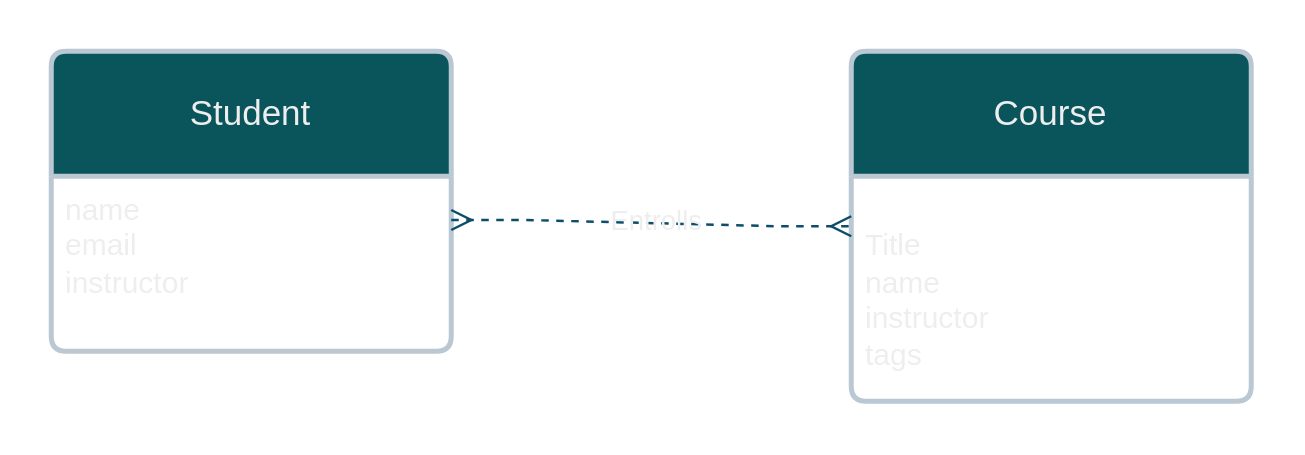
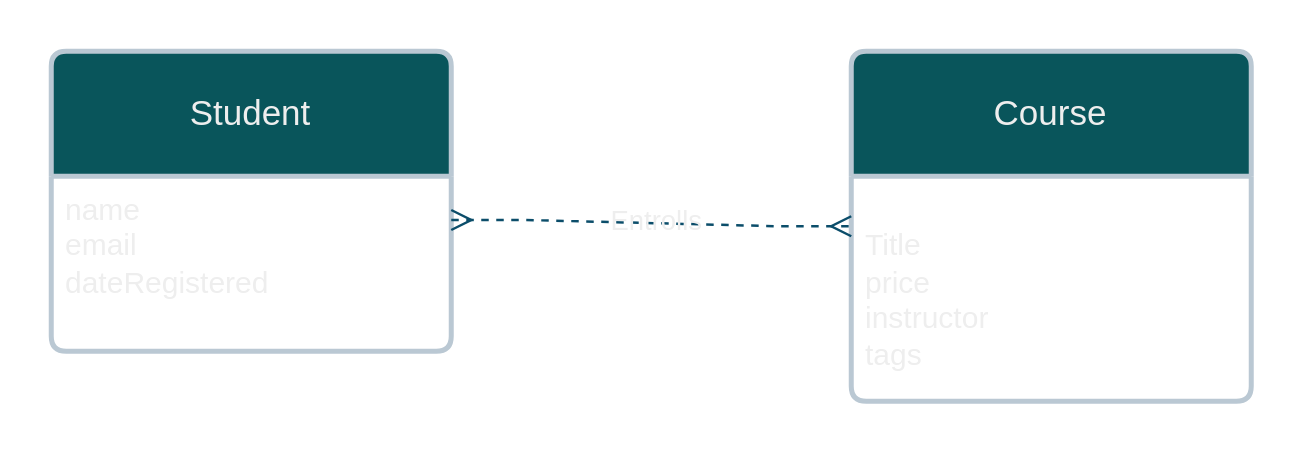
node "name email instructor": label "name email instructor" -> "name email dateRegistered"
node "Title name instructor tags": label "Title name instructor tags" -> "Title price instructor tags"
